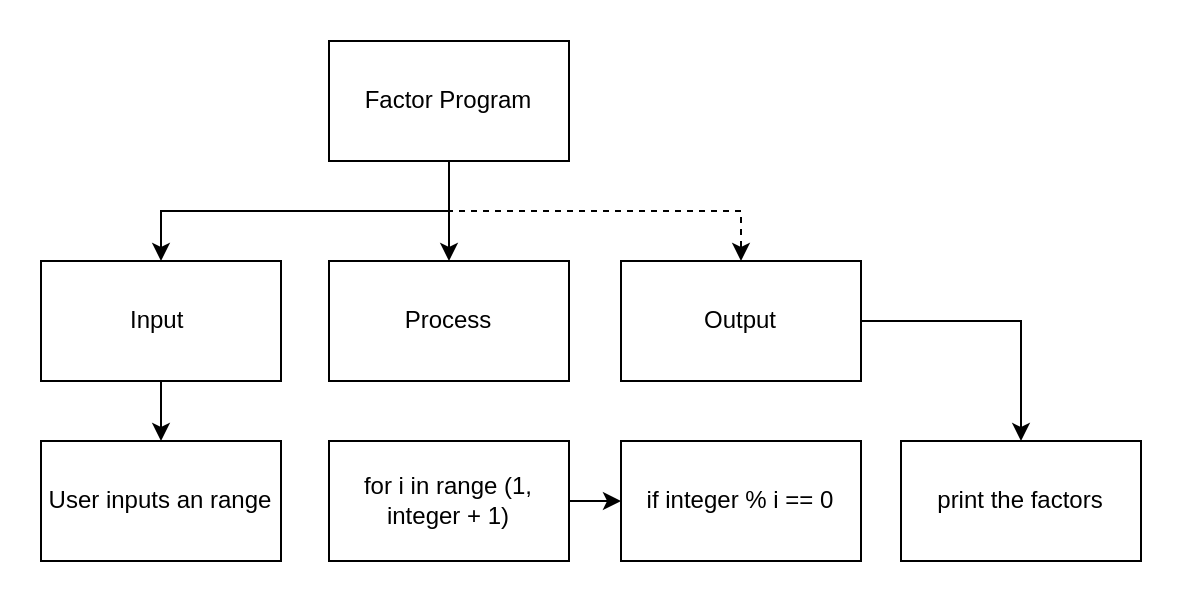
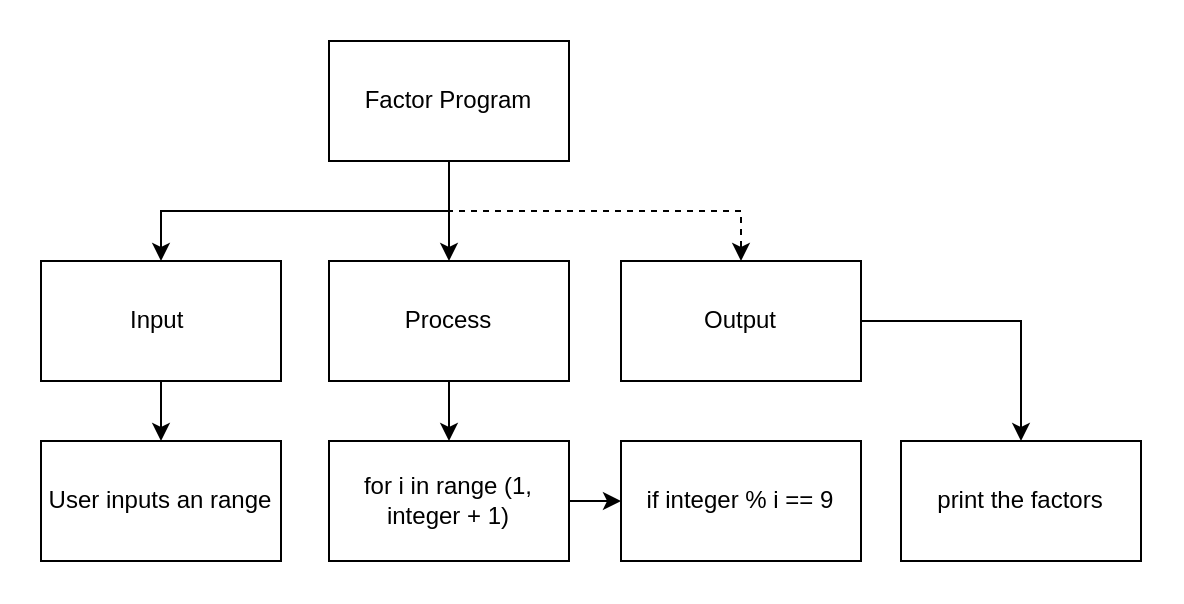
edge "Process" -> "for i in range (1, integer + 1)": added
node "if integer % i == 0": label "if integer % i == 0" -> "if integer % i == 9"
